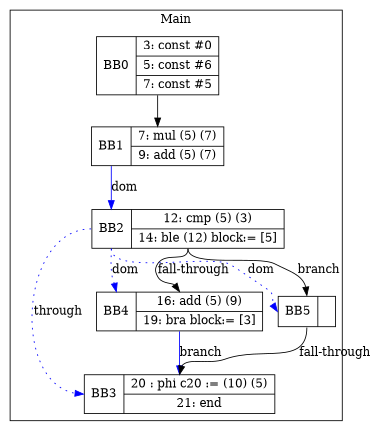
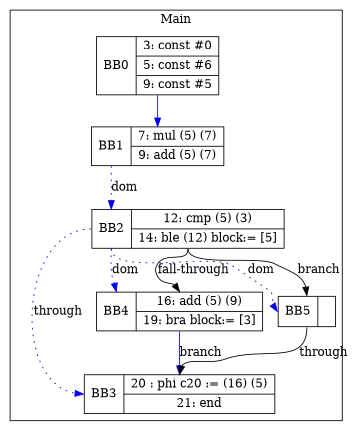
node "BB0": text "7: const #5" -> "9: const #5"
edge "BB0" -> "BB1": color black -> blue
edge "BB1" -> "BB2": style solid -> dotted
edge "BB5" -> "BB3": label "fall-through" -> "through"
node "BB3": text "20 : phi c20 := (10) (5)" -> "20 : phi c20 := (16) (5)"
